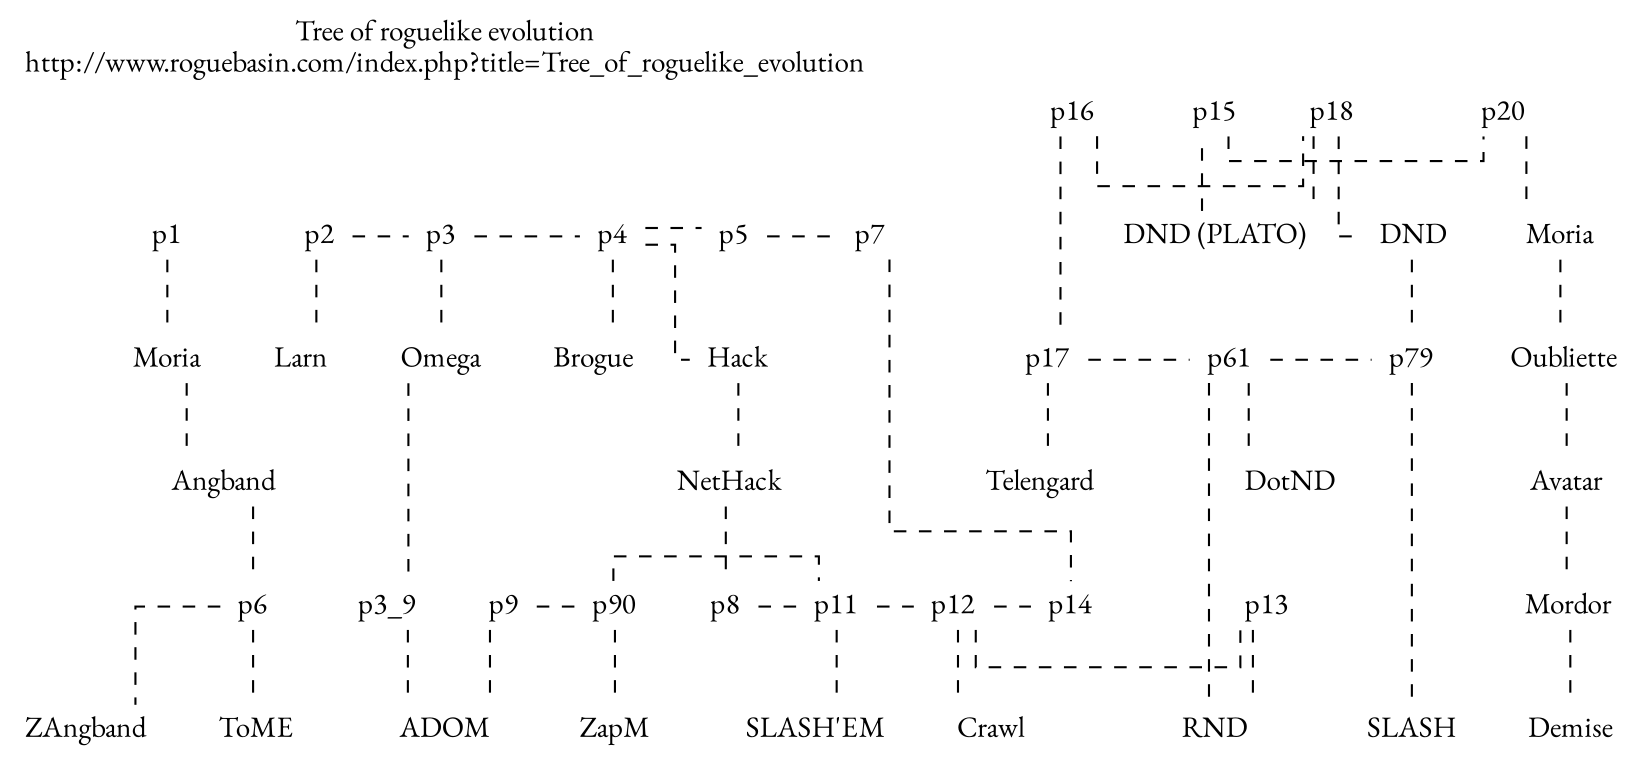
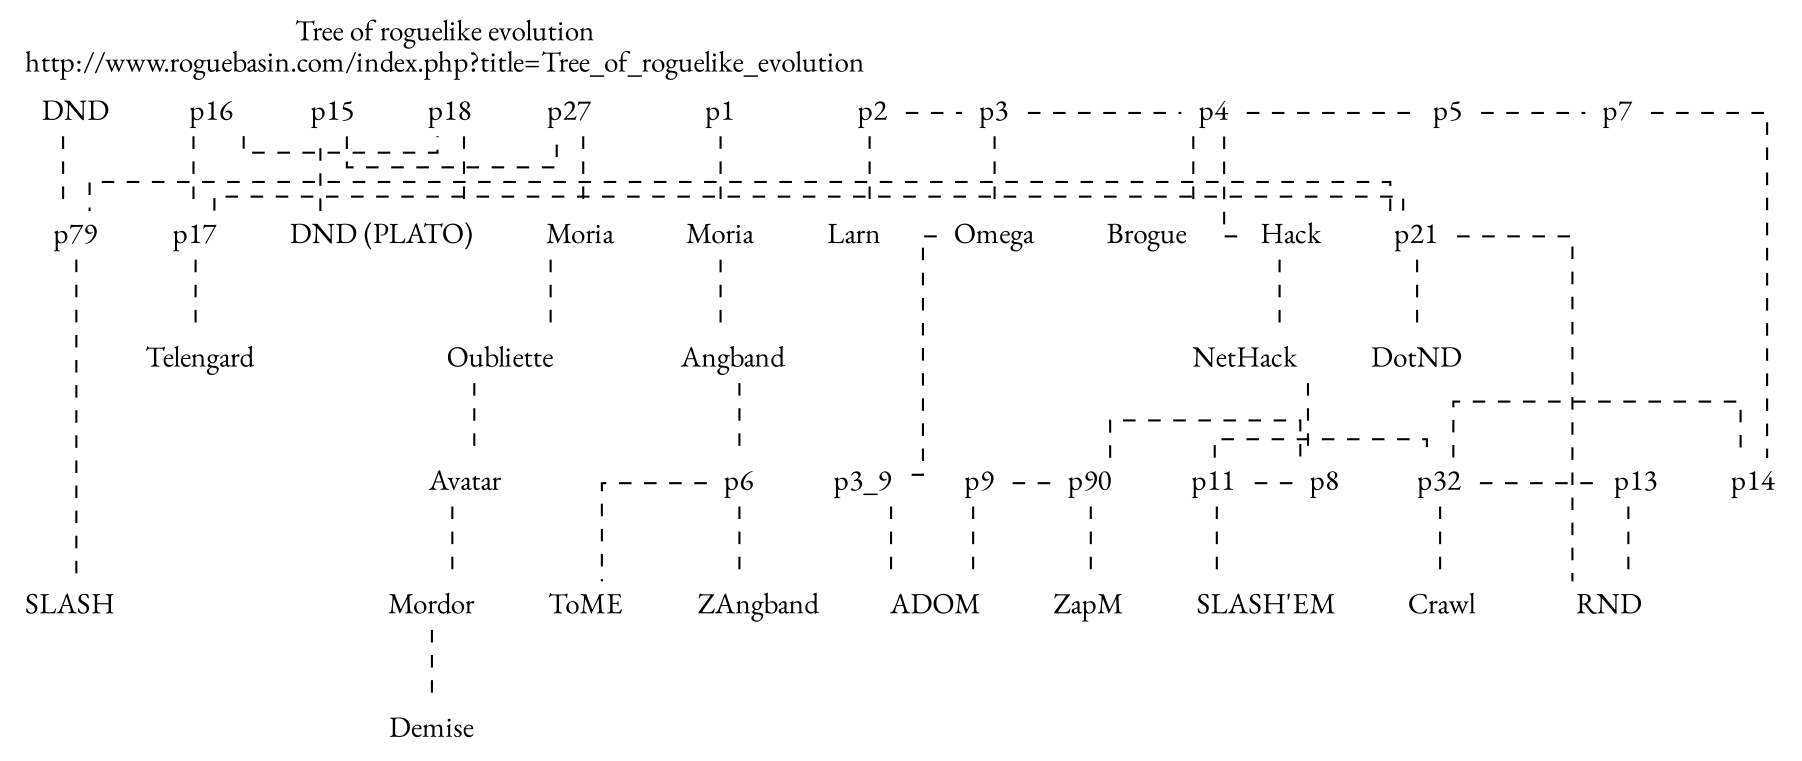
node "p20": label "p20" -> "p27"
edge "p18" -- "DND": removed
node "p61": label "p61" -> "p21"
edge "p90" -- "p11": now "p90" -- "p8"
node "p12": label "p12" -> "p32"
